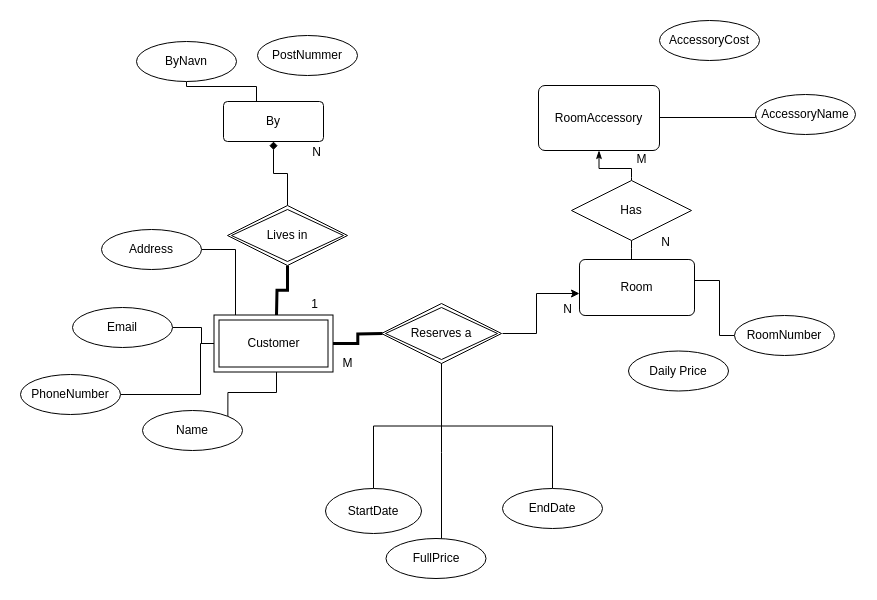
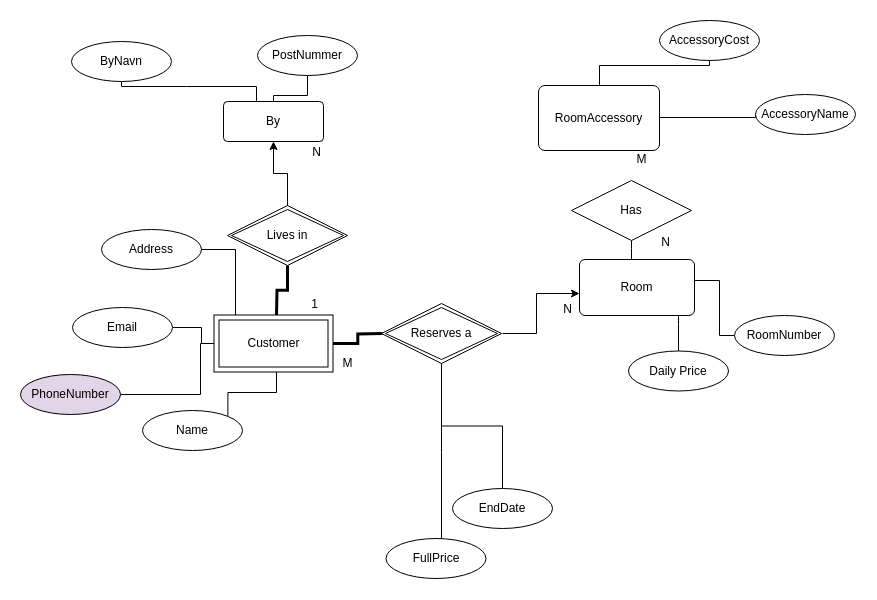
node "ByNavn": moved (187, 62) -> (122, 62)
edge "AccessoryCost" -- "RoomAccessory": added
edge "PostNummer" -- "By": added
edge "Lives in" -> "By": arrowhead diamond -> classic
edge "Has" -> "RoomAccessory": removed
edge "Room" -- "Daily Price": added
node "PhoneNumber": fillcolor #ffffff -> #e1d5e7
edge "Reserves a" -- "StartDate": removed
node "EndDate": moved (553, 509) -> (503, 509)
node "StartDate": removed
